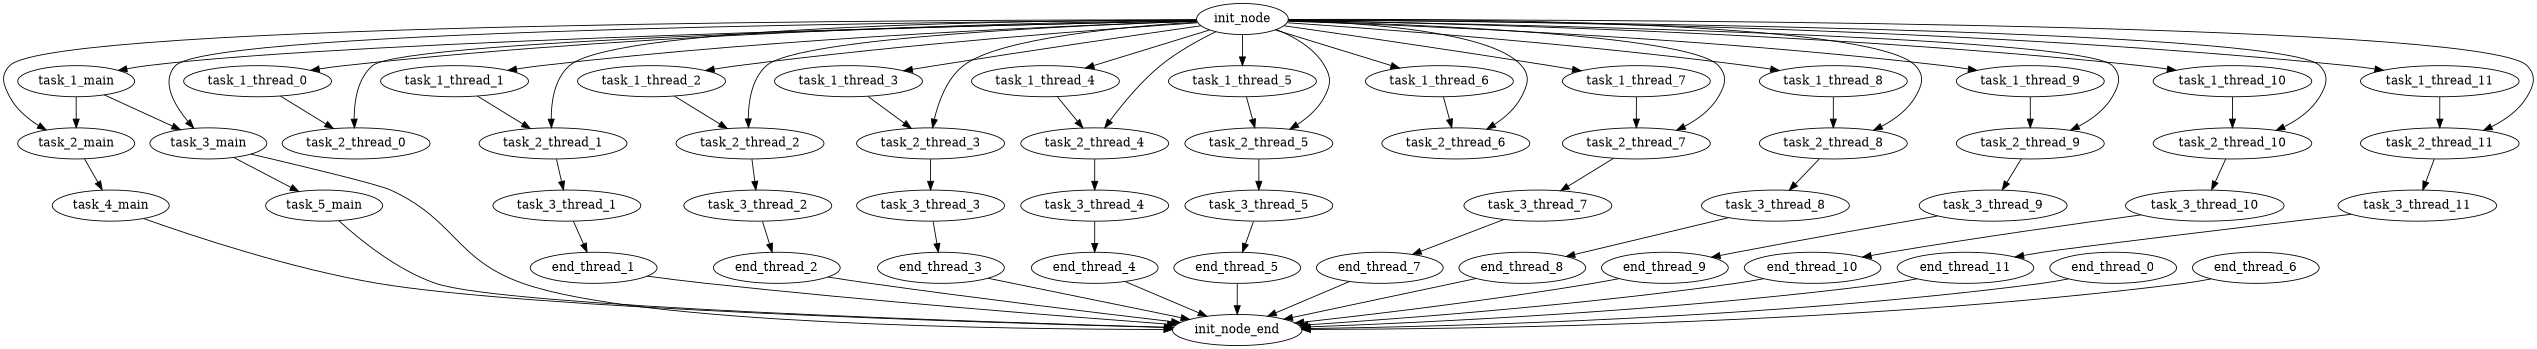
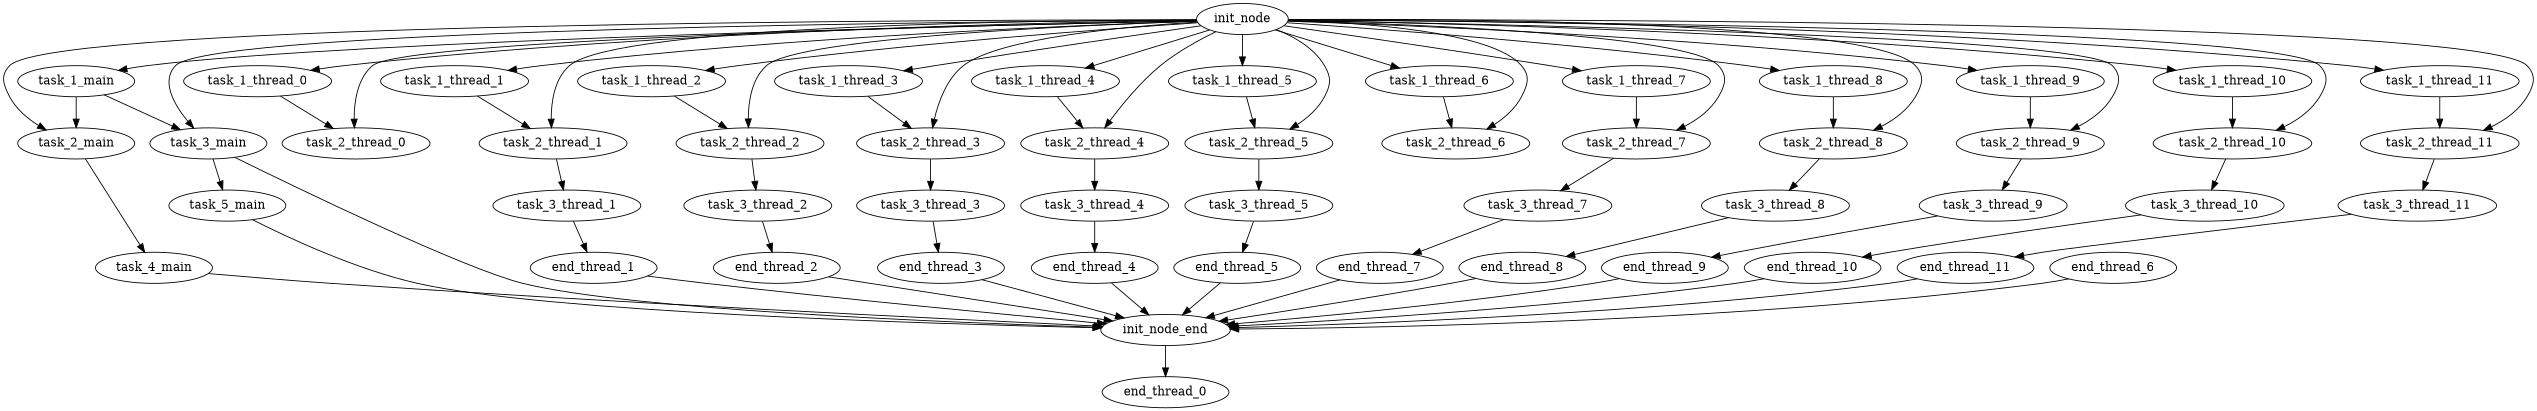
edge "end_thread_0" -> "init_node_end": reversed
